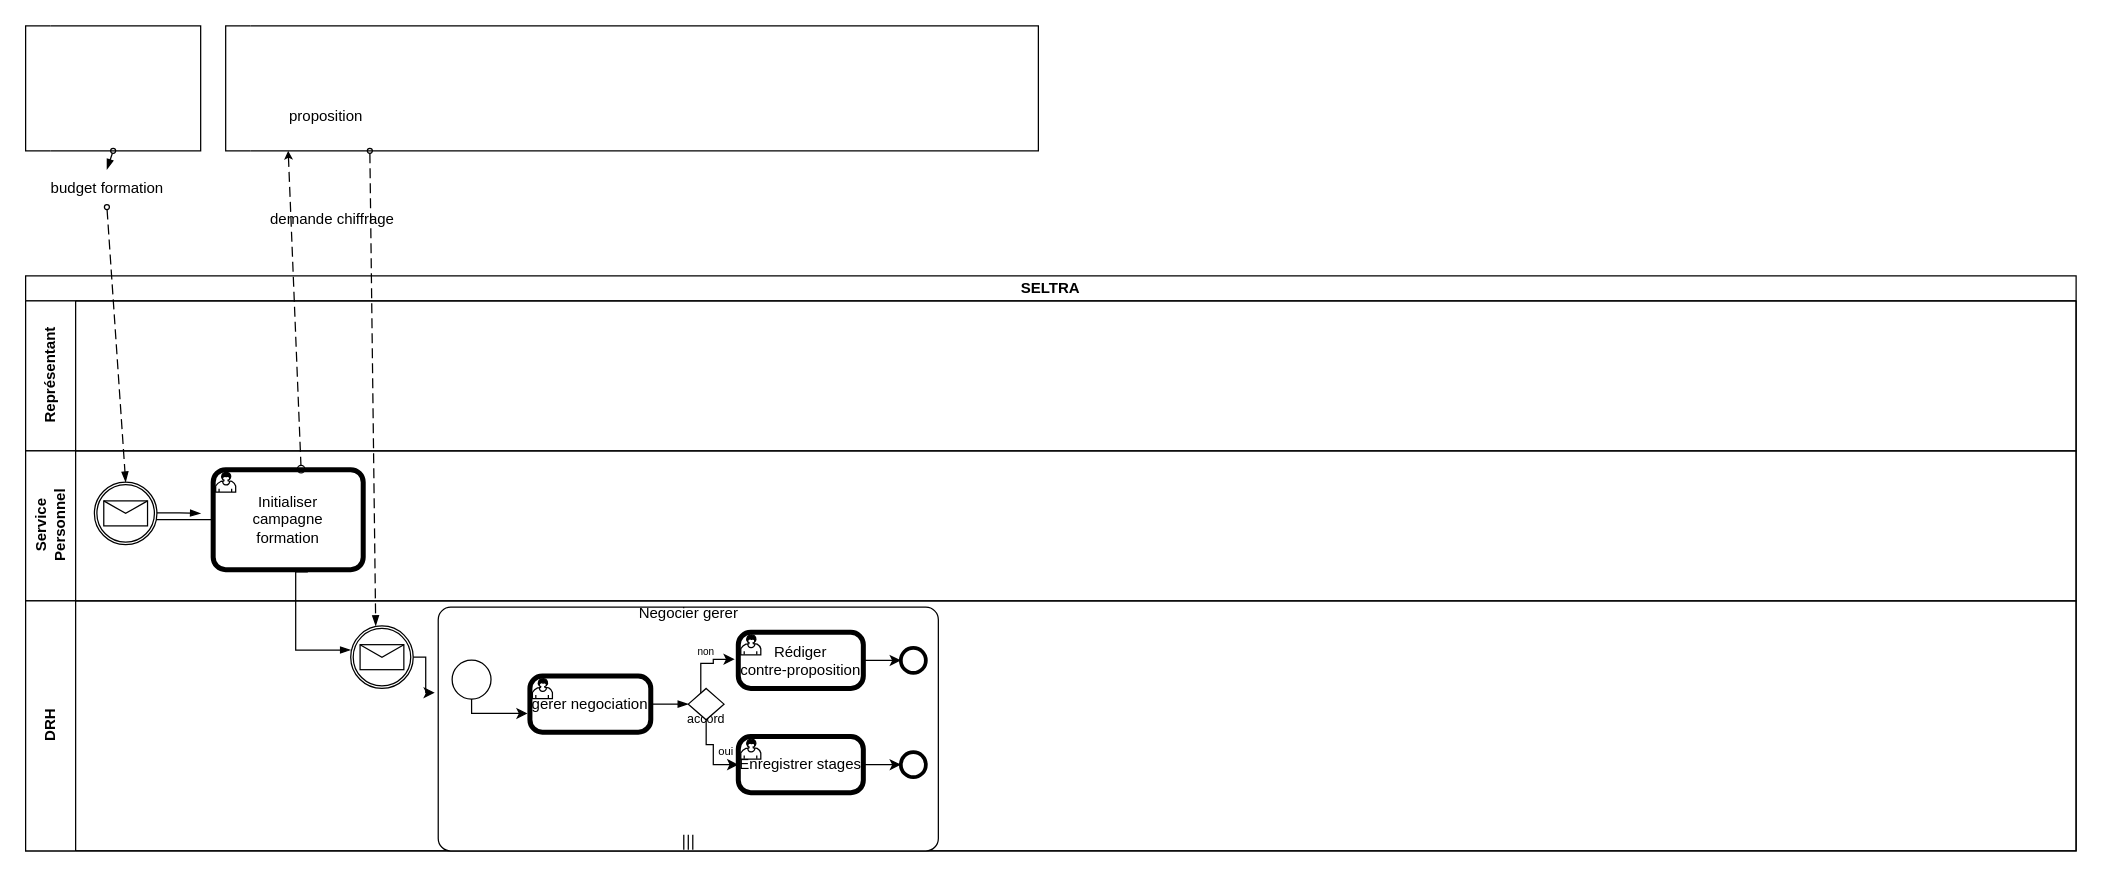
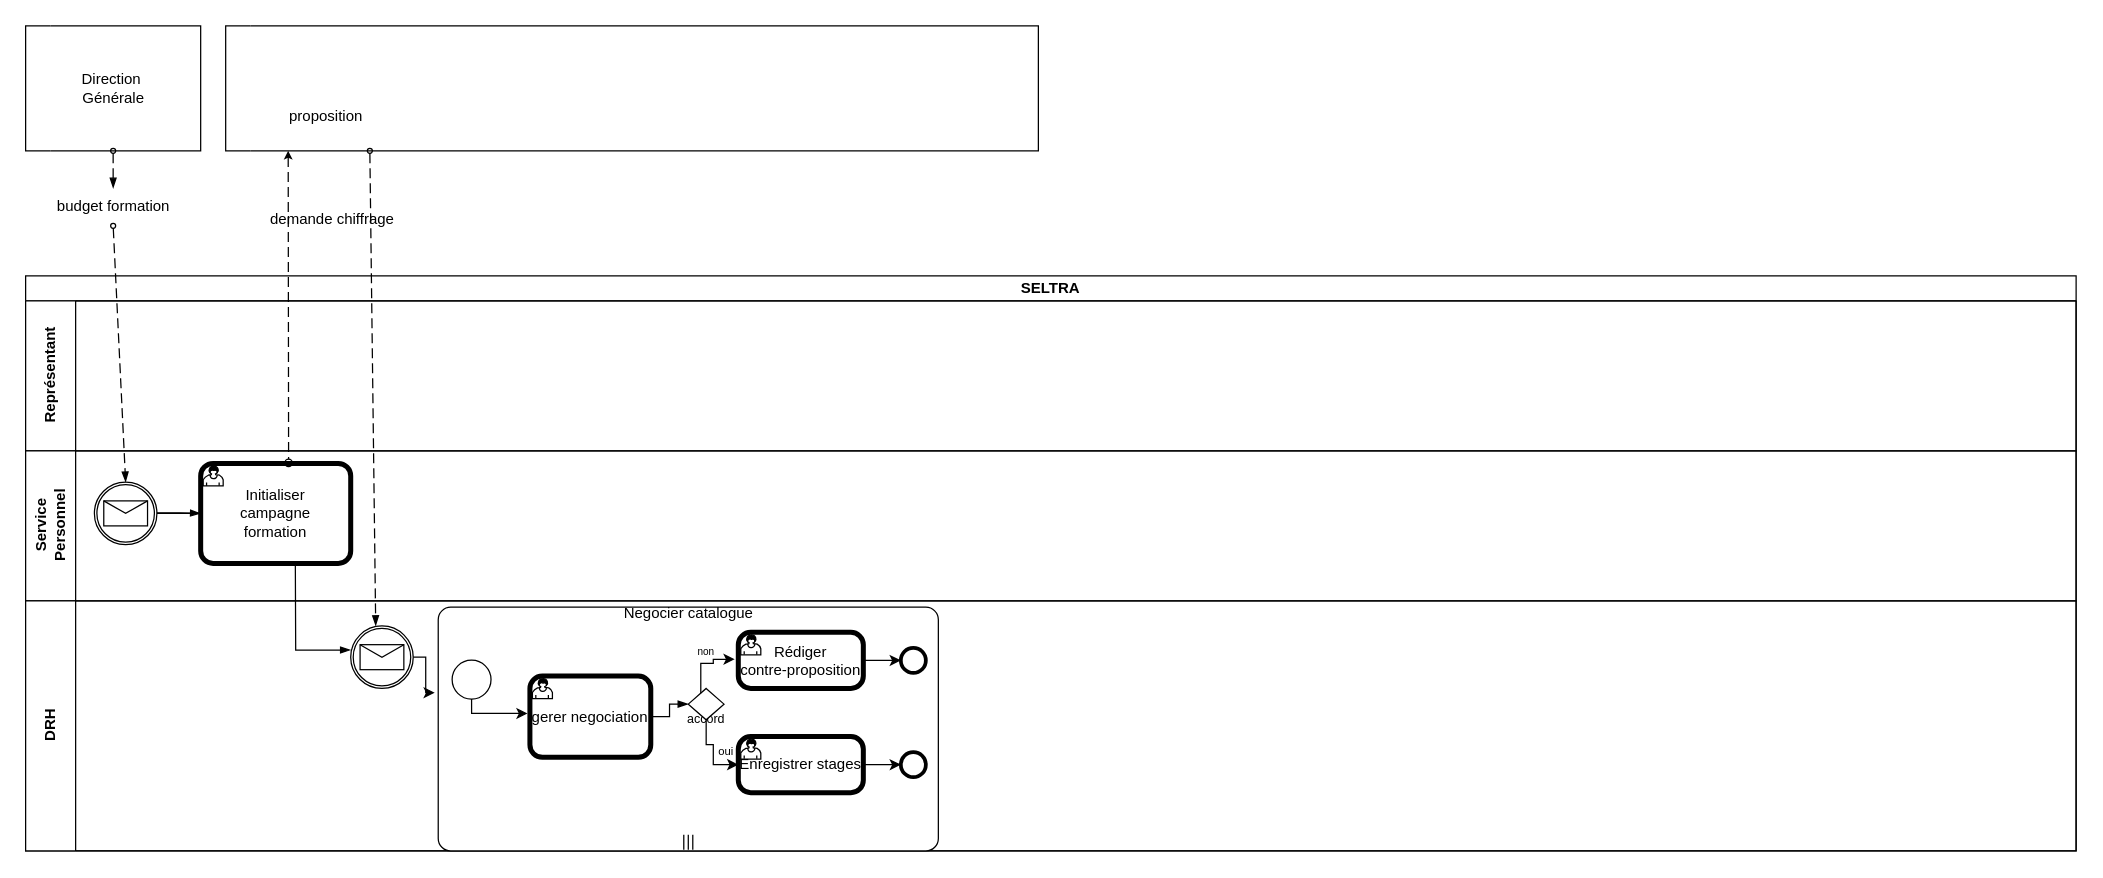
node "Direction Générale": added
node "budget formation": moved (107, 188) -> (113, 207)
node "Initialiser campagne formation": moved (288, 519) -> (276, 513)
node "Negocier gerer": label "Negocier gerer" -> "Negocier catalogue"
node "gerer negociation": size 121x56 -> 121x81
